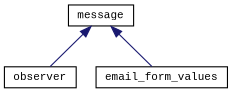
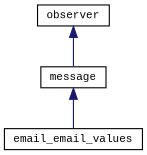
edge "observer" -> "message": reversed
node "email_form_values": label "email_form_values" -> "email_email_values"
